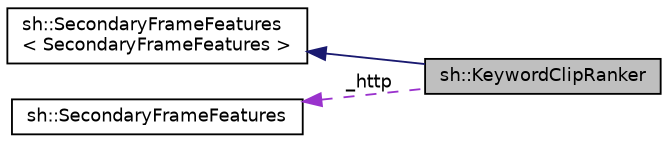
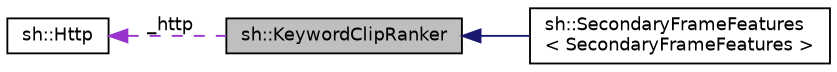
edge "sh::KeywordClipRanker" -> "sh::SecondaryFrameFeatures < SecondaryFrameFeatures >": reversed
node "sh::SecondaryFrameFeatures": label "sh::SecondaryFrameFeatures" -> "sh::Http"
